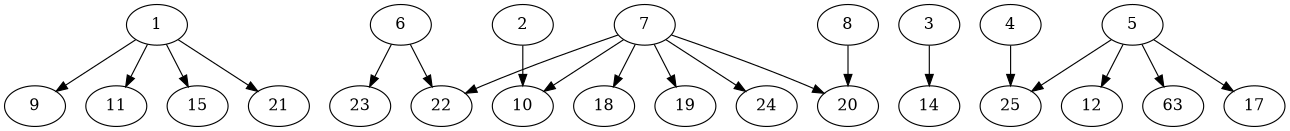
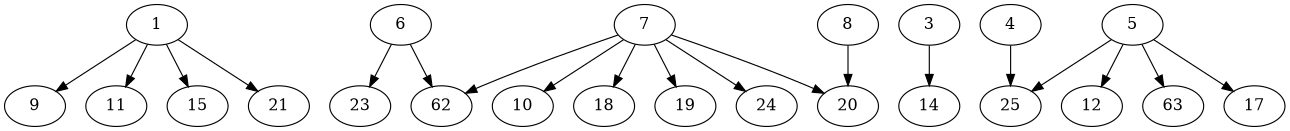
node "2": removed
node "22": label "22" -> "62"
